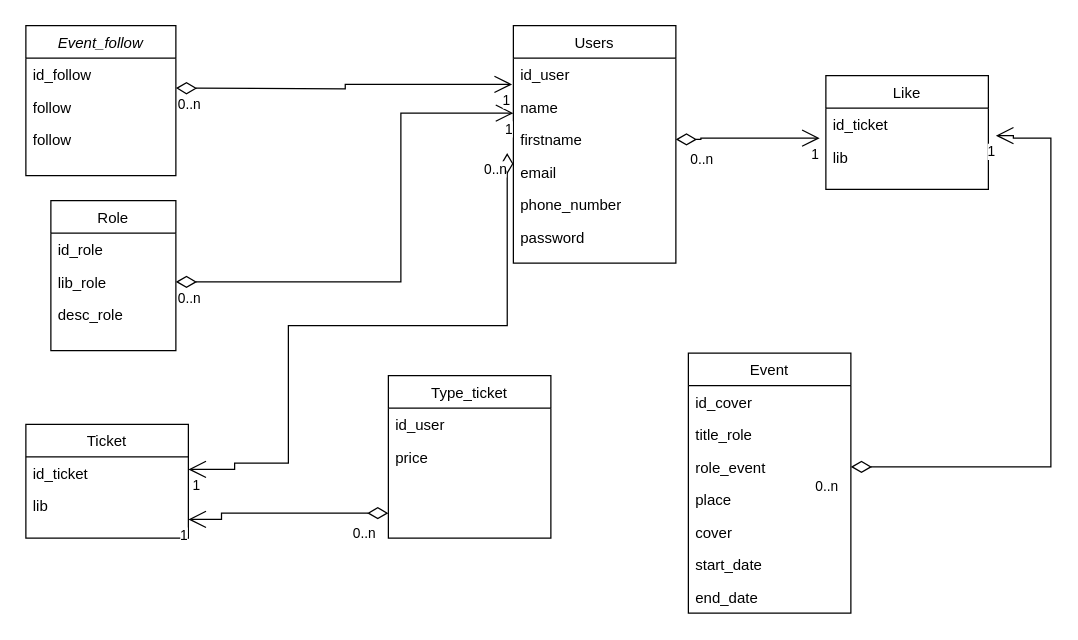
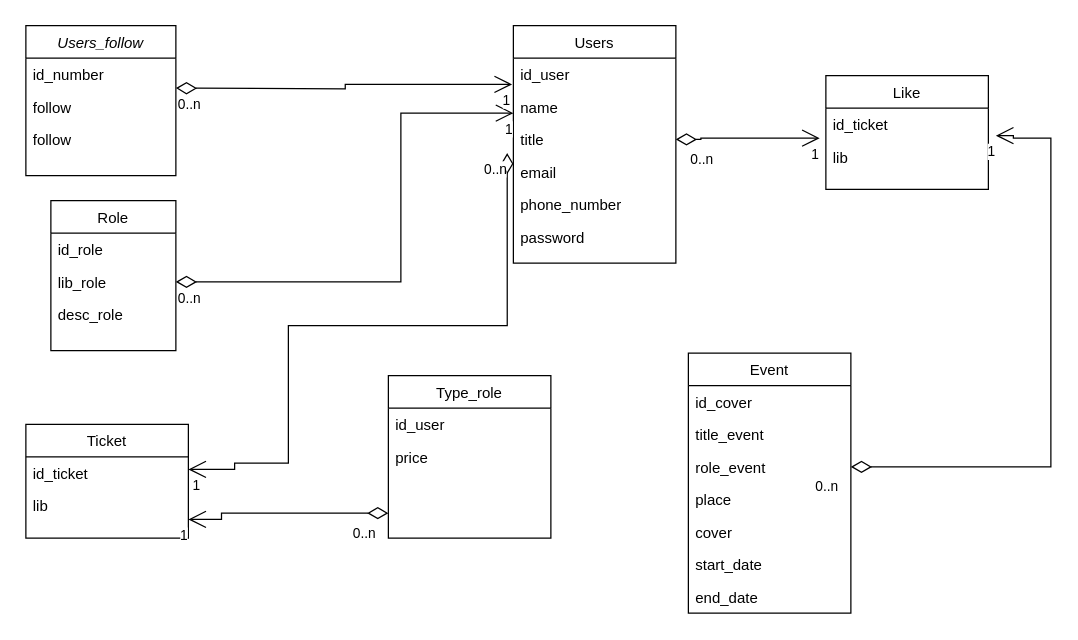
node "Event_follow": label "Event_follow" -> "Users_follow"
node "id_follow": label "id_follow" -> "id_number"
node "firstname": label "firstname" -> "title"
node "Type_ticket": label "Type_ticket" -> "Type_role"
node "title_role": label "title_role" -> "title_event"
